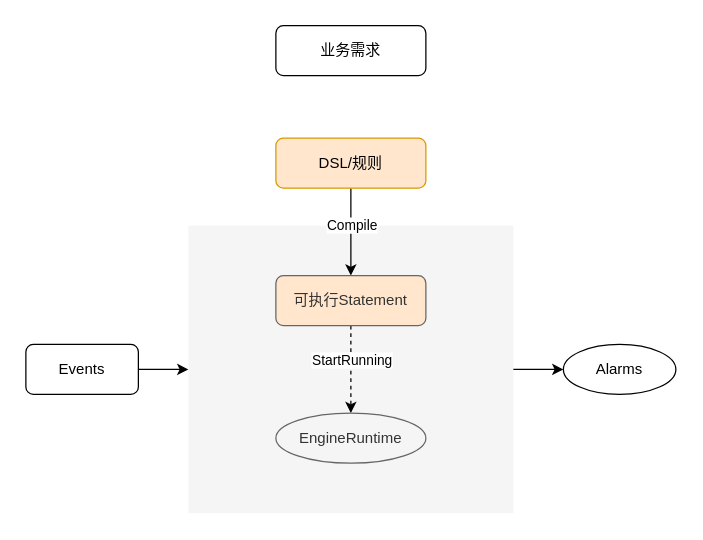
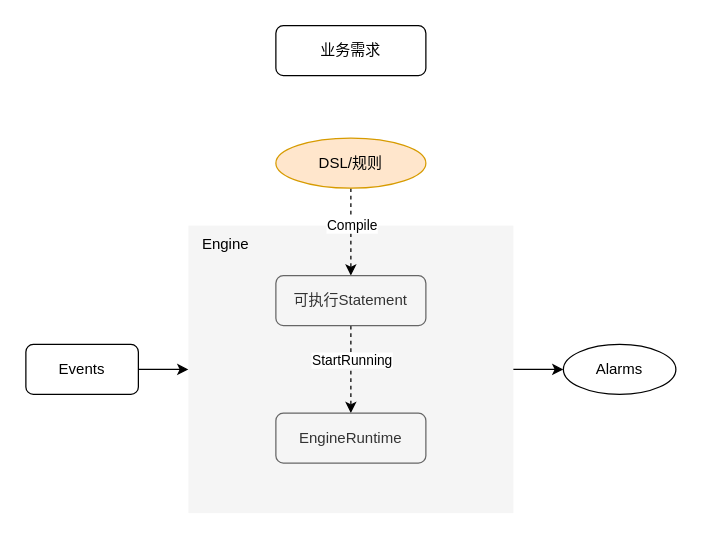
node "DSL/规则": shape rounded rectangle -> ellipse
edge "DSL/规则" -> "可执行Statement": style solid -> dashed
node "Engine": added
node "可执行Statement": fillcolor #ffe6cc -> #f5f5f5
node "EngineRuntime": shape ellipse -> rounded rectangle
